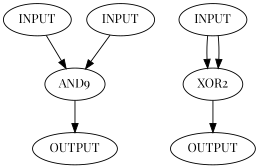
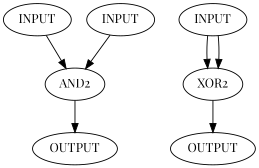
node "AND9": label "AND9" -> "AND2"
